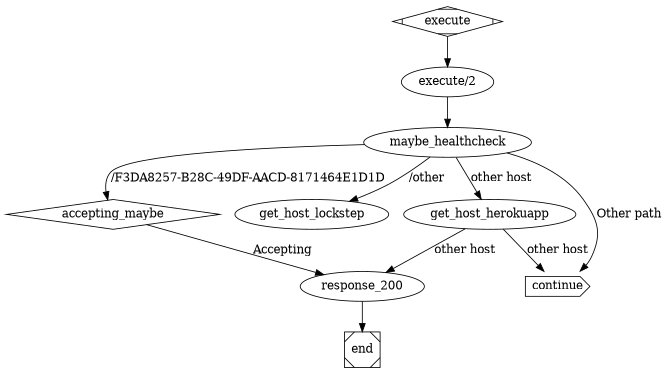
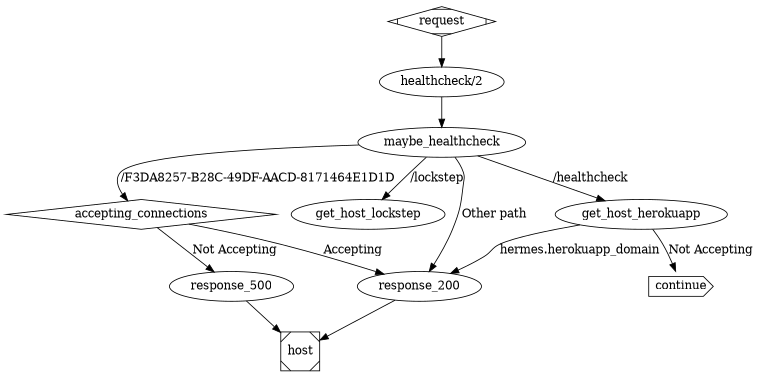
node "execute": label "execute" -> "request"
node "execute/2": label "execute/2" -> "healthcheck/2"
edge "maybe_healthcheck" -> "get_host_lockstep": label "/other" -> "/lockstep"
edge "maybe_healthcheck" -> "get_host_herokuapp": label "other host" -> "/healthcheck"
edge "maybe_healthcheck" -> "continue": now "maybe_healthcheck" -> "response_200"
node "accepting_maybe": label "accepting_maybe" -> "accepting_connections"
edge "get_host_herokuapp" -> "response_200": label "other host" -> "hermes.herokuapp_domain"
edge "get_host_herokuapp" -> "continue": label "other host" -> "Not Accepting"
node "response_500": added
node "end": label "end" -> "host"
